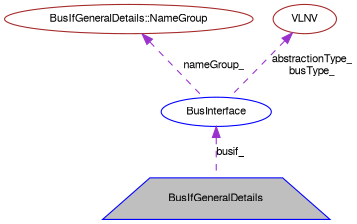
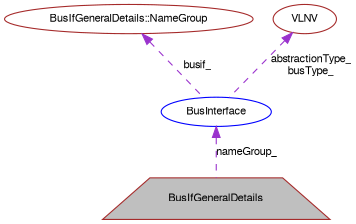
edge "BusInterface" -> "BusIfGeneralDetails::NameGroup": label "nameGroup_" -> "busif_"
edge "BusIfGeneralDetails" -> "BusInterface": label "busif_" -> "nameGroup_"
node "BusIfGeneralDetails": color blue -> brown
